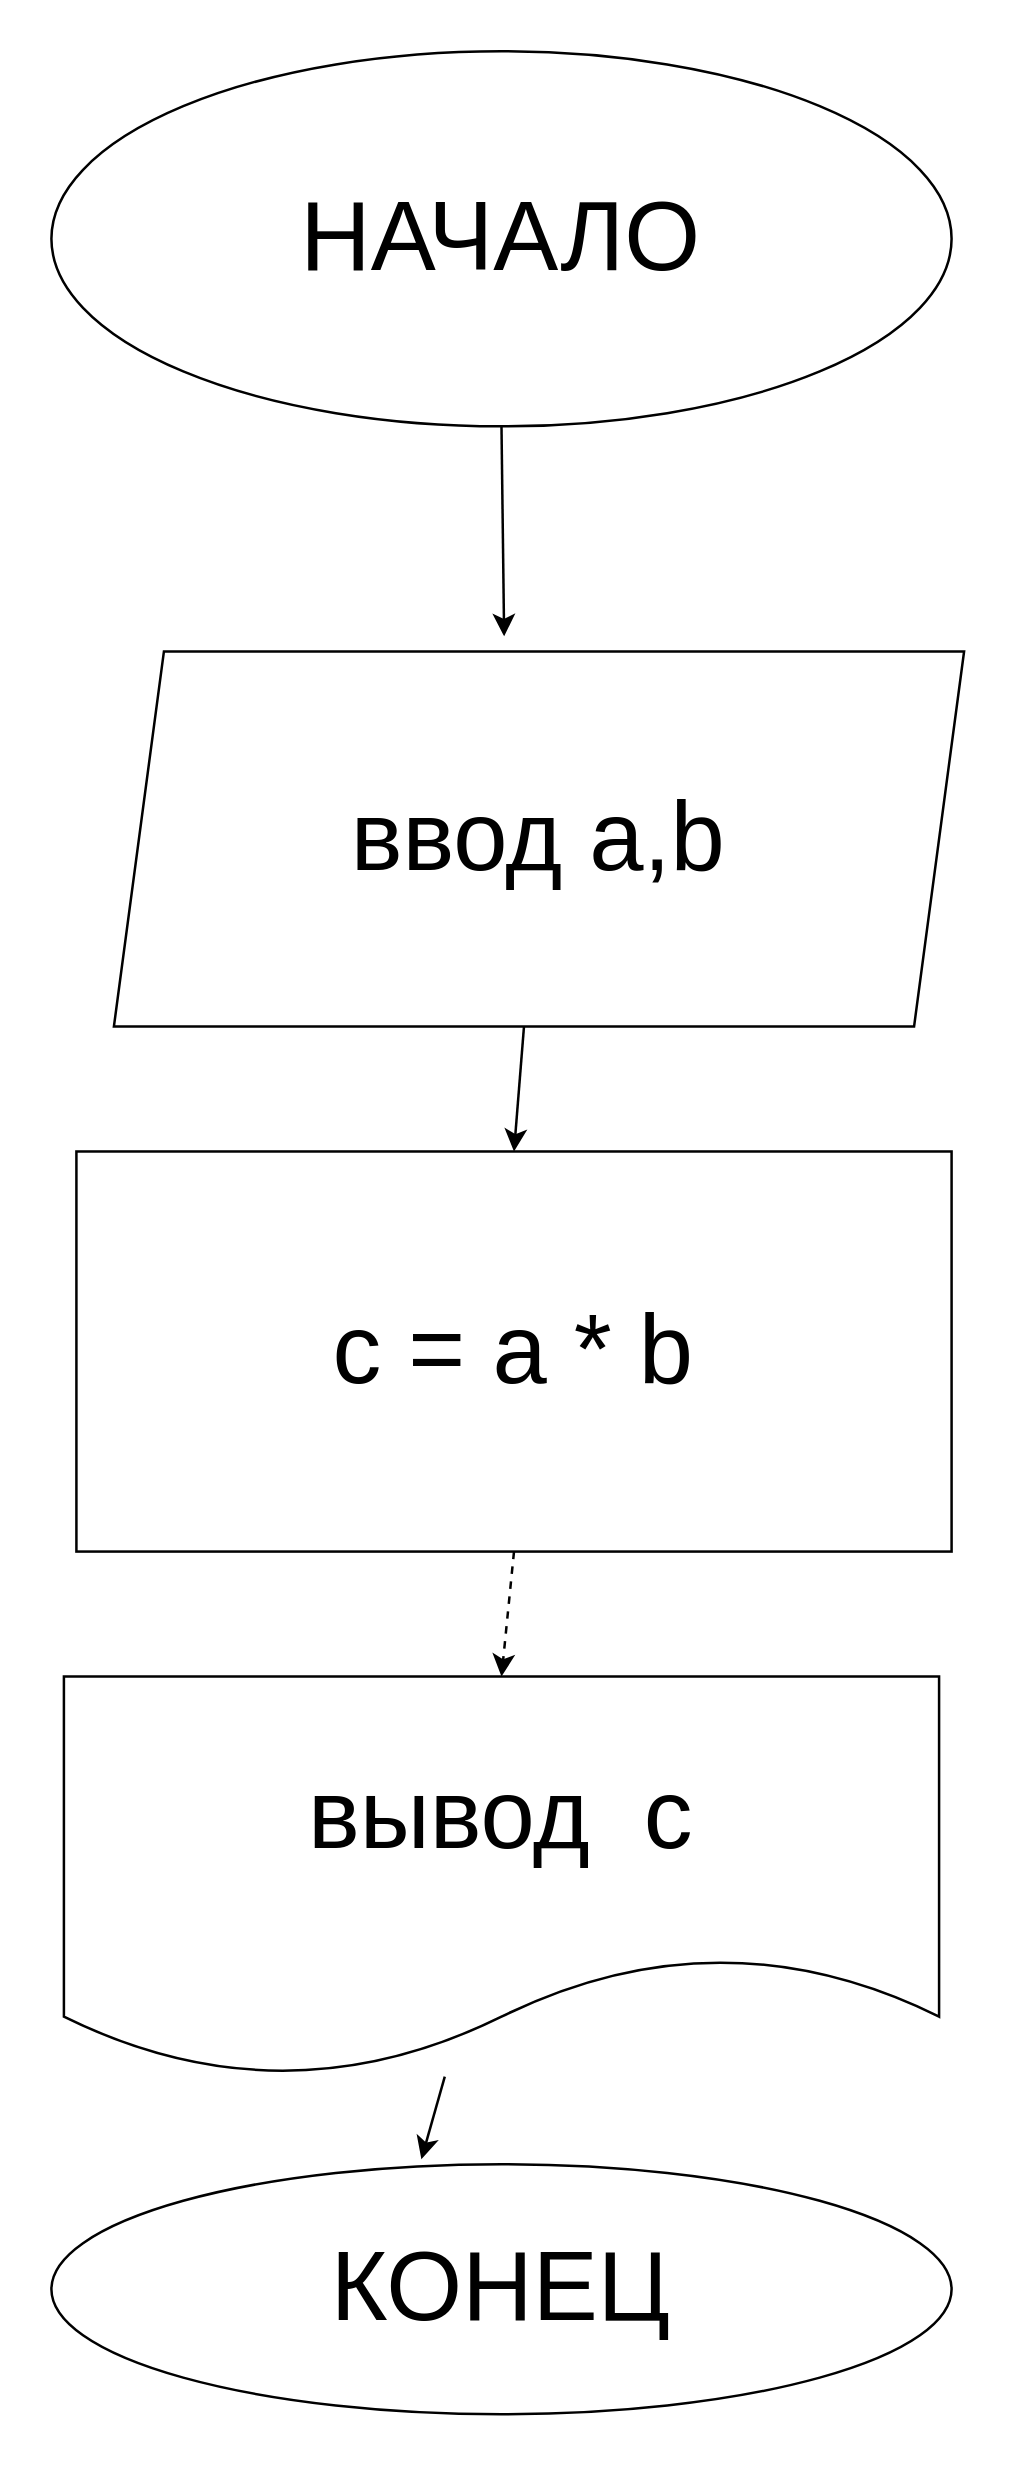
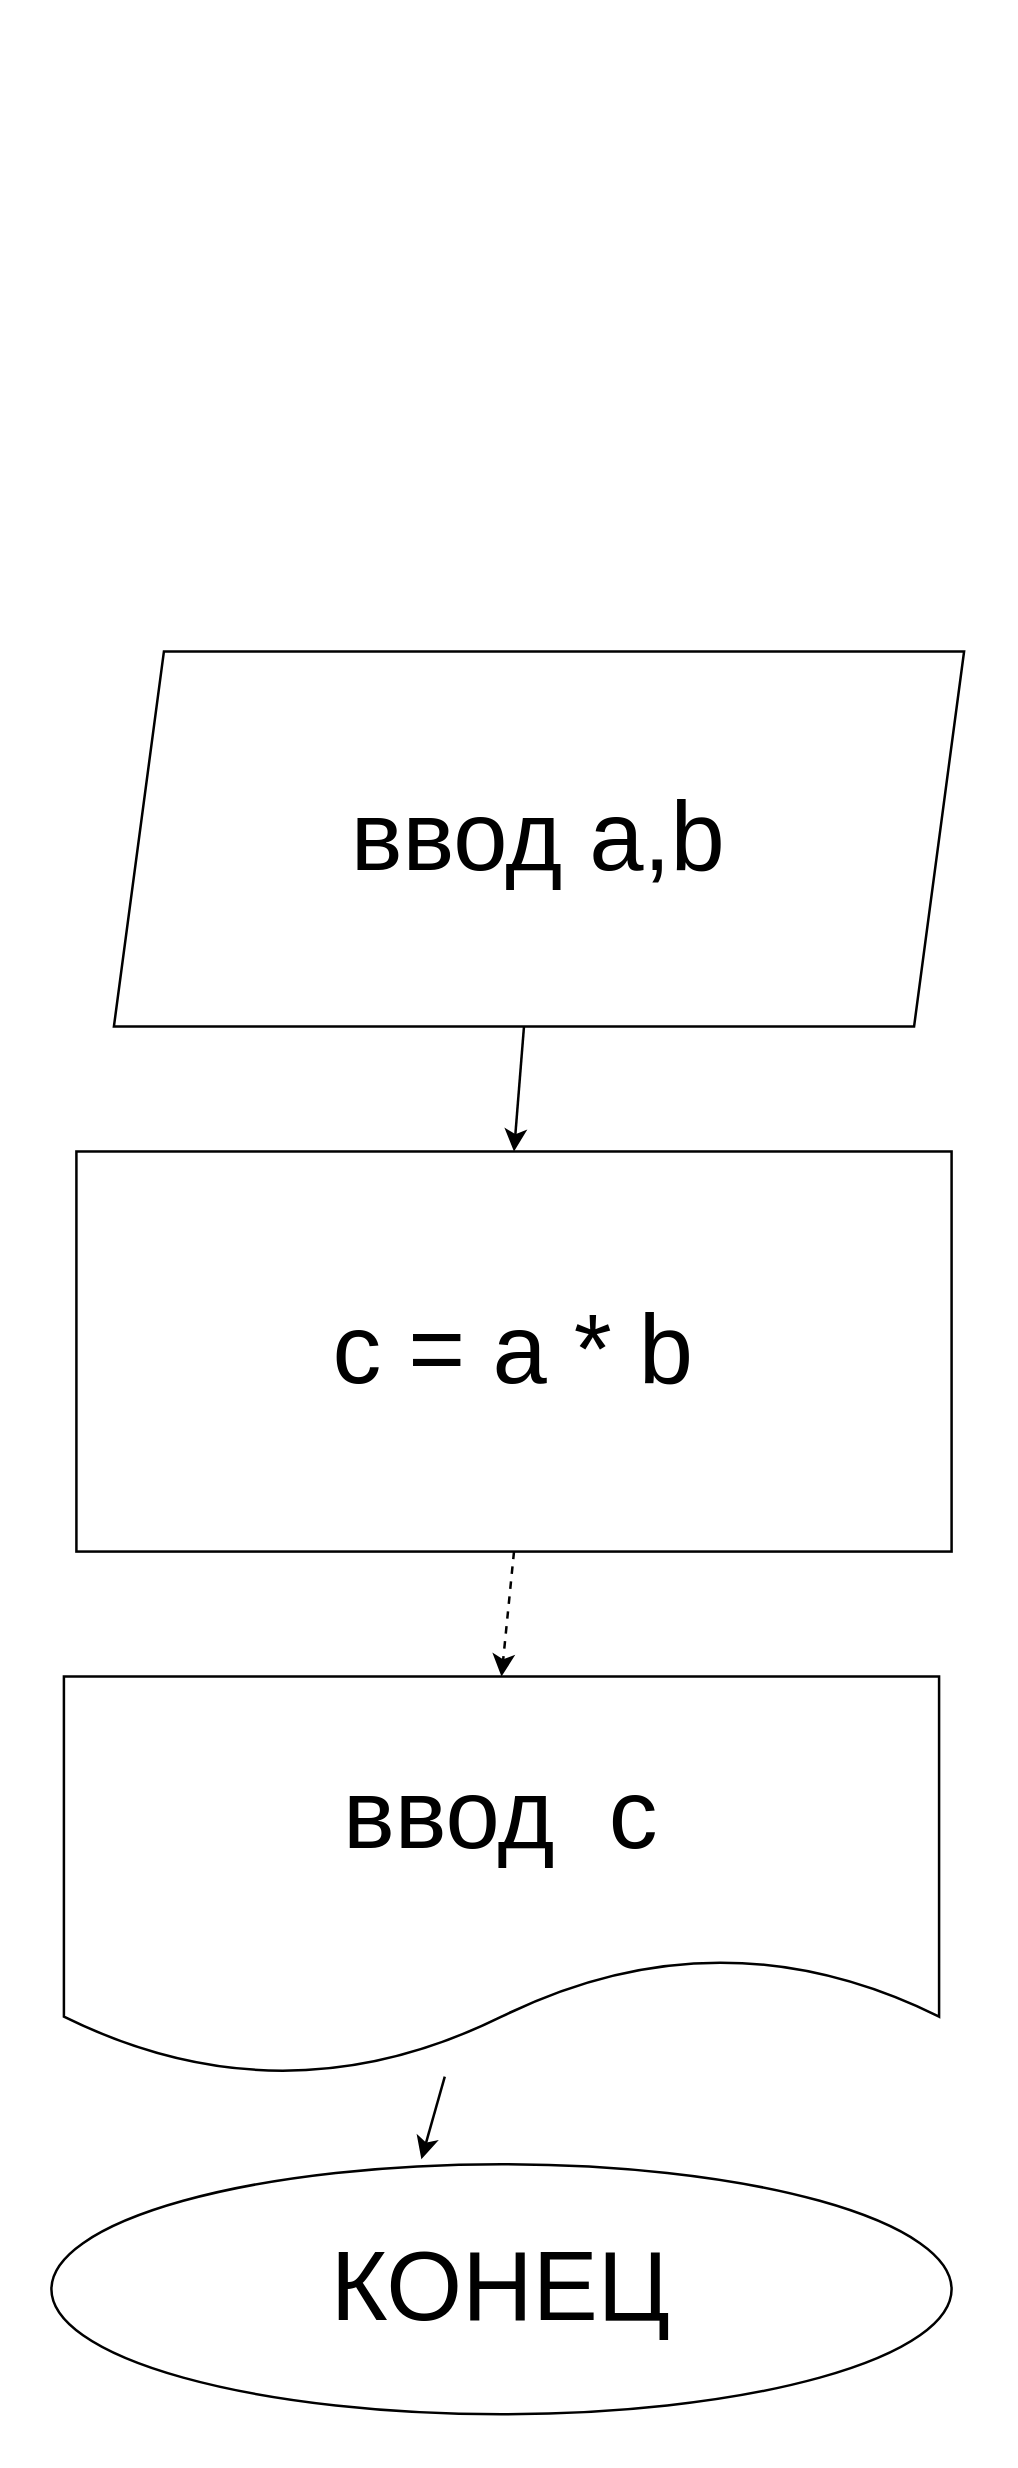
node "НАЧАЛО": removed
edge "НАЧАЛО" -> "ввод a,b": removed
node "вывод с": label "вывод с" -> "ввод с"
